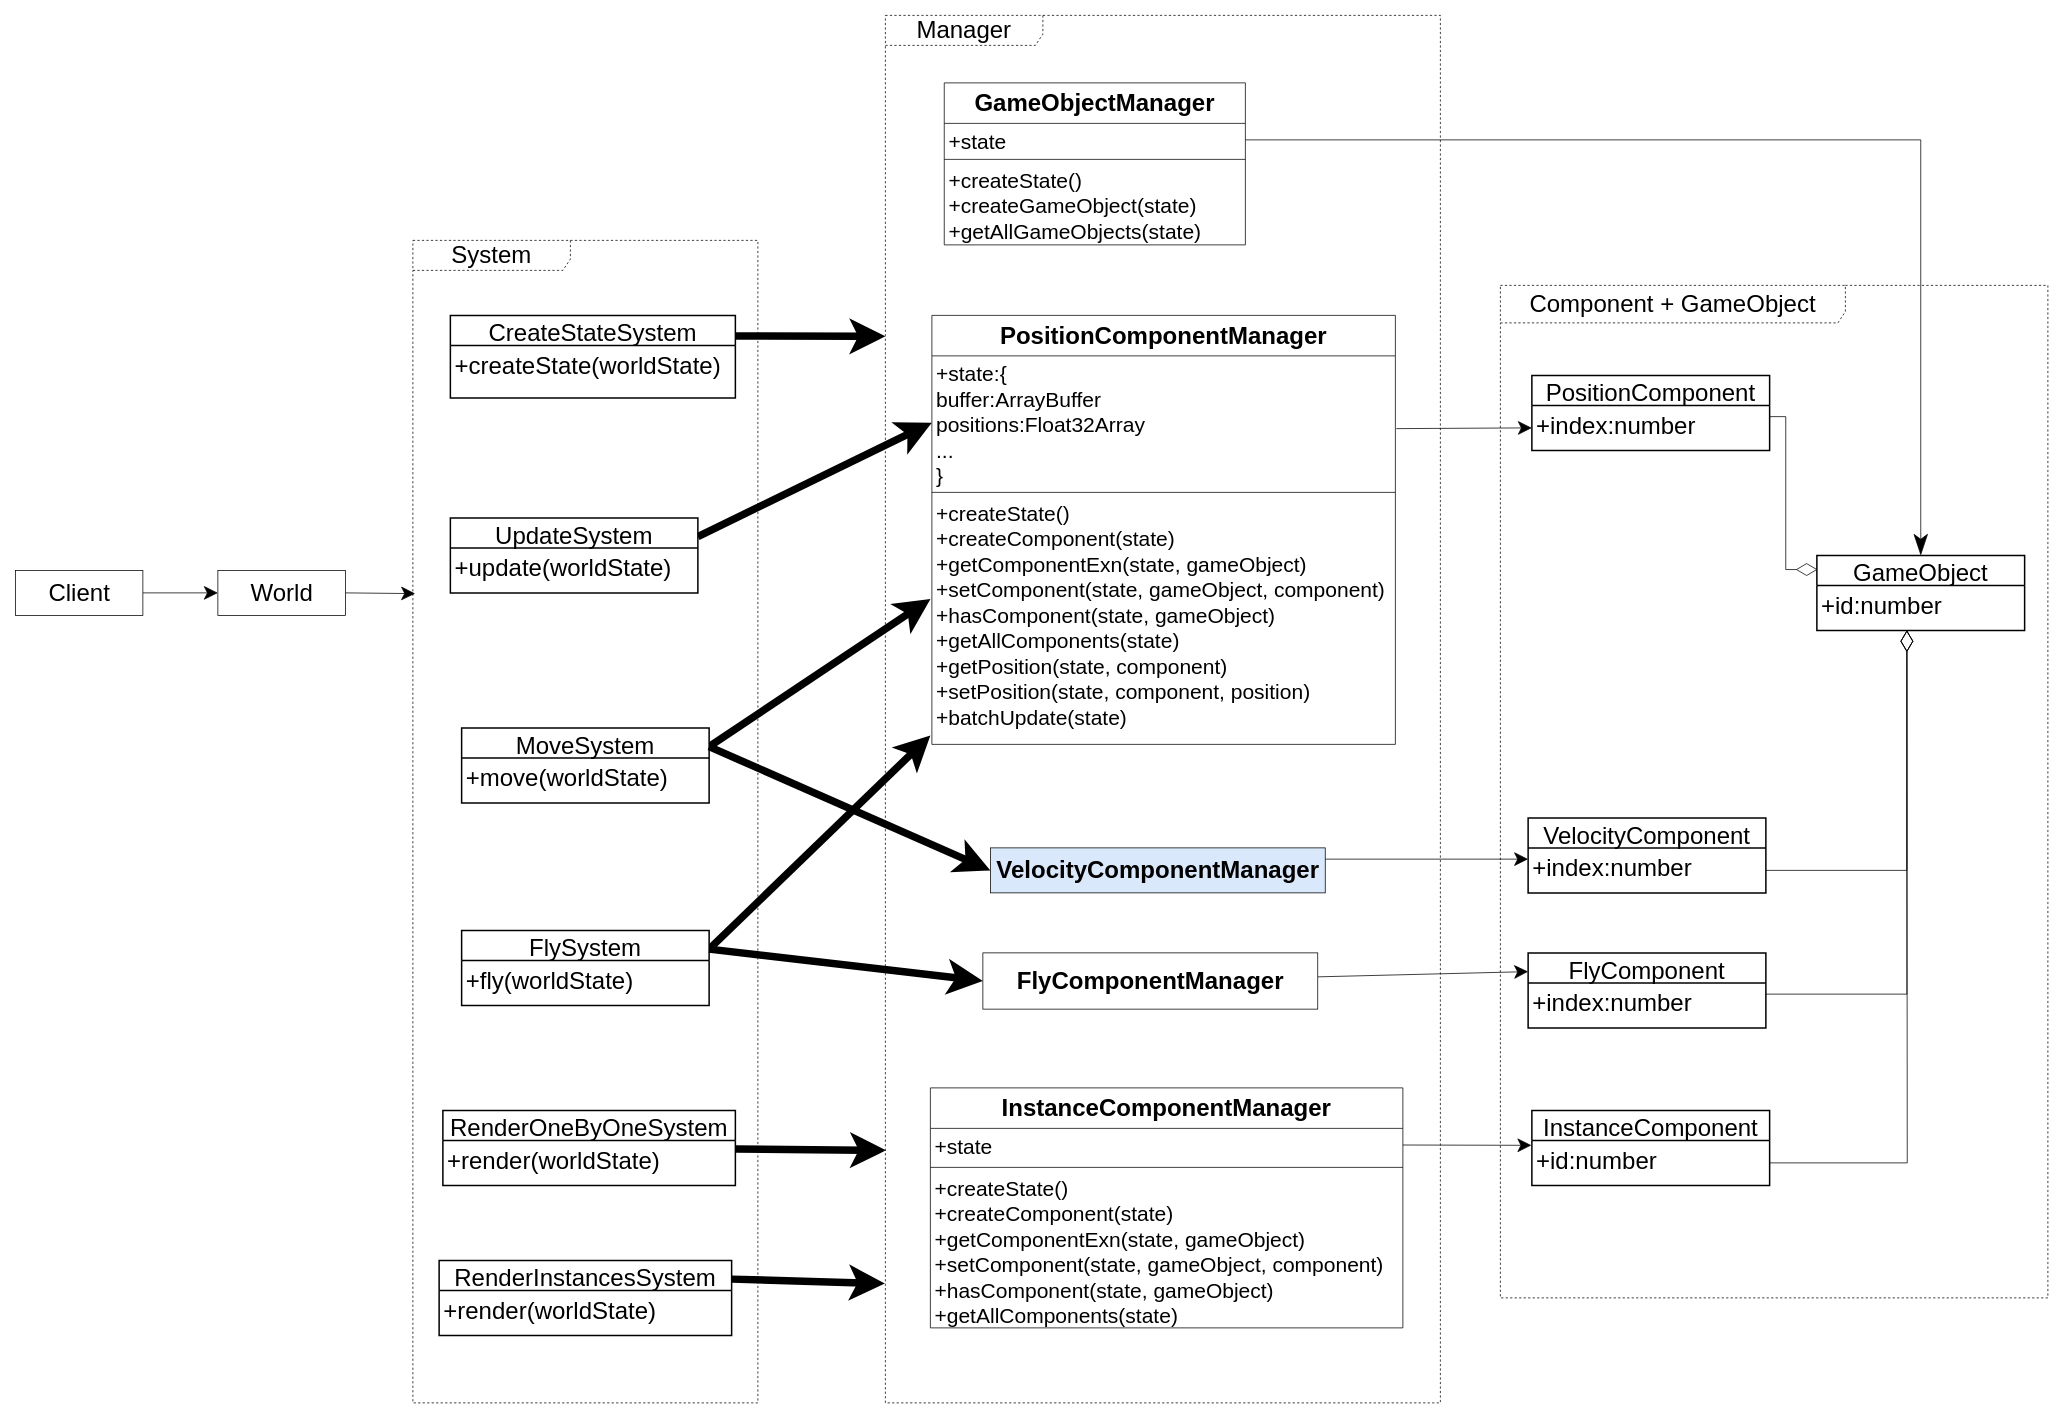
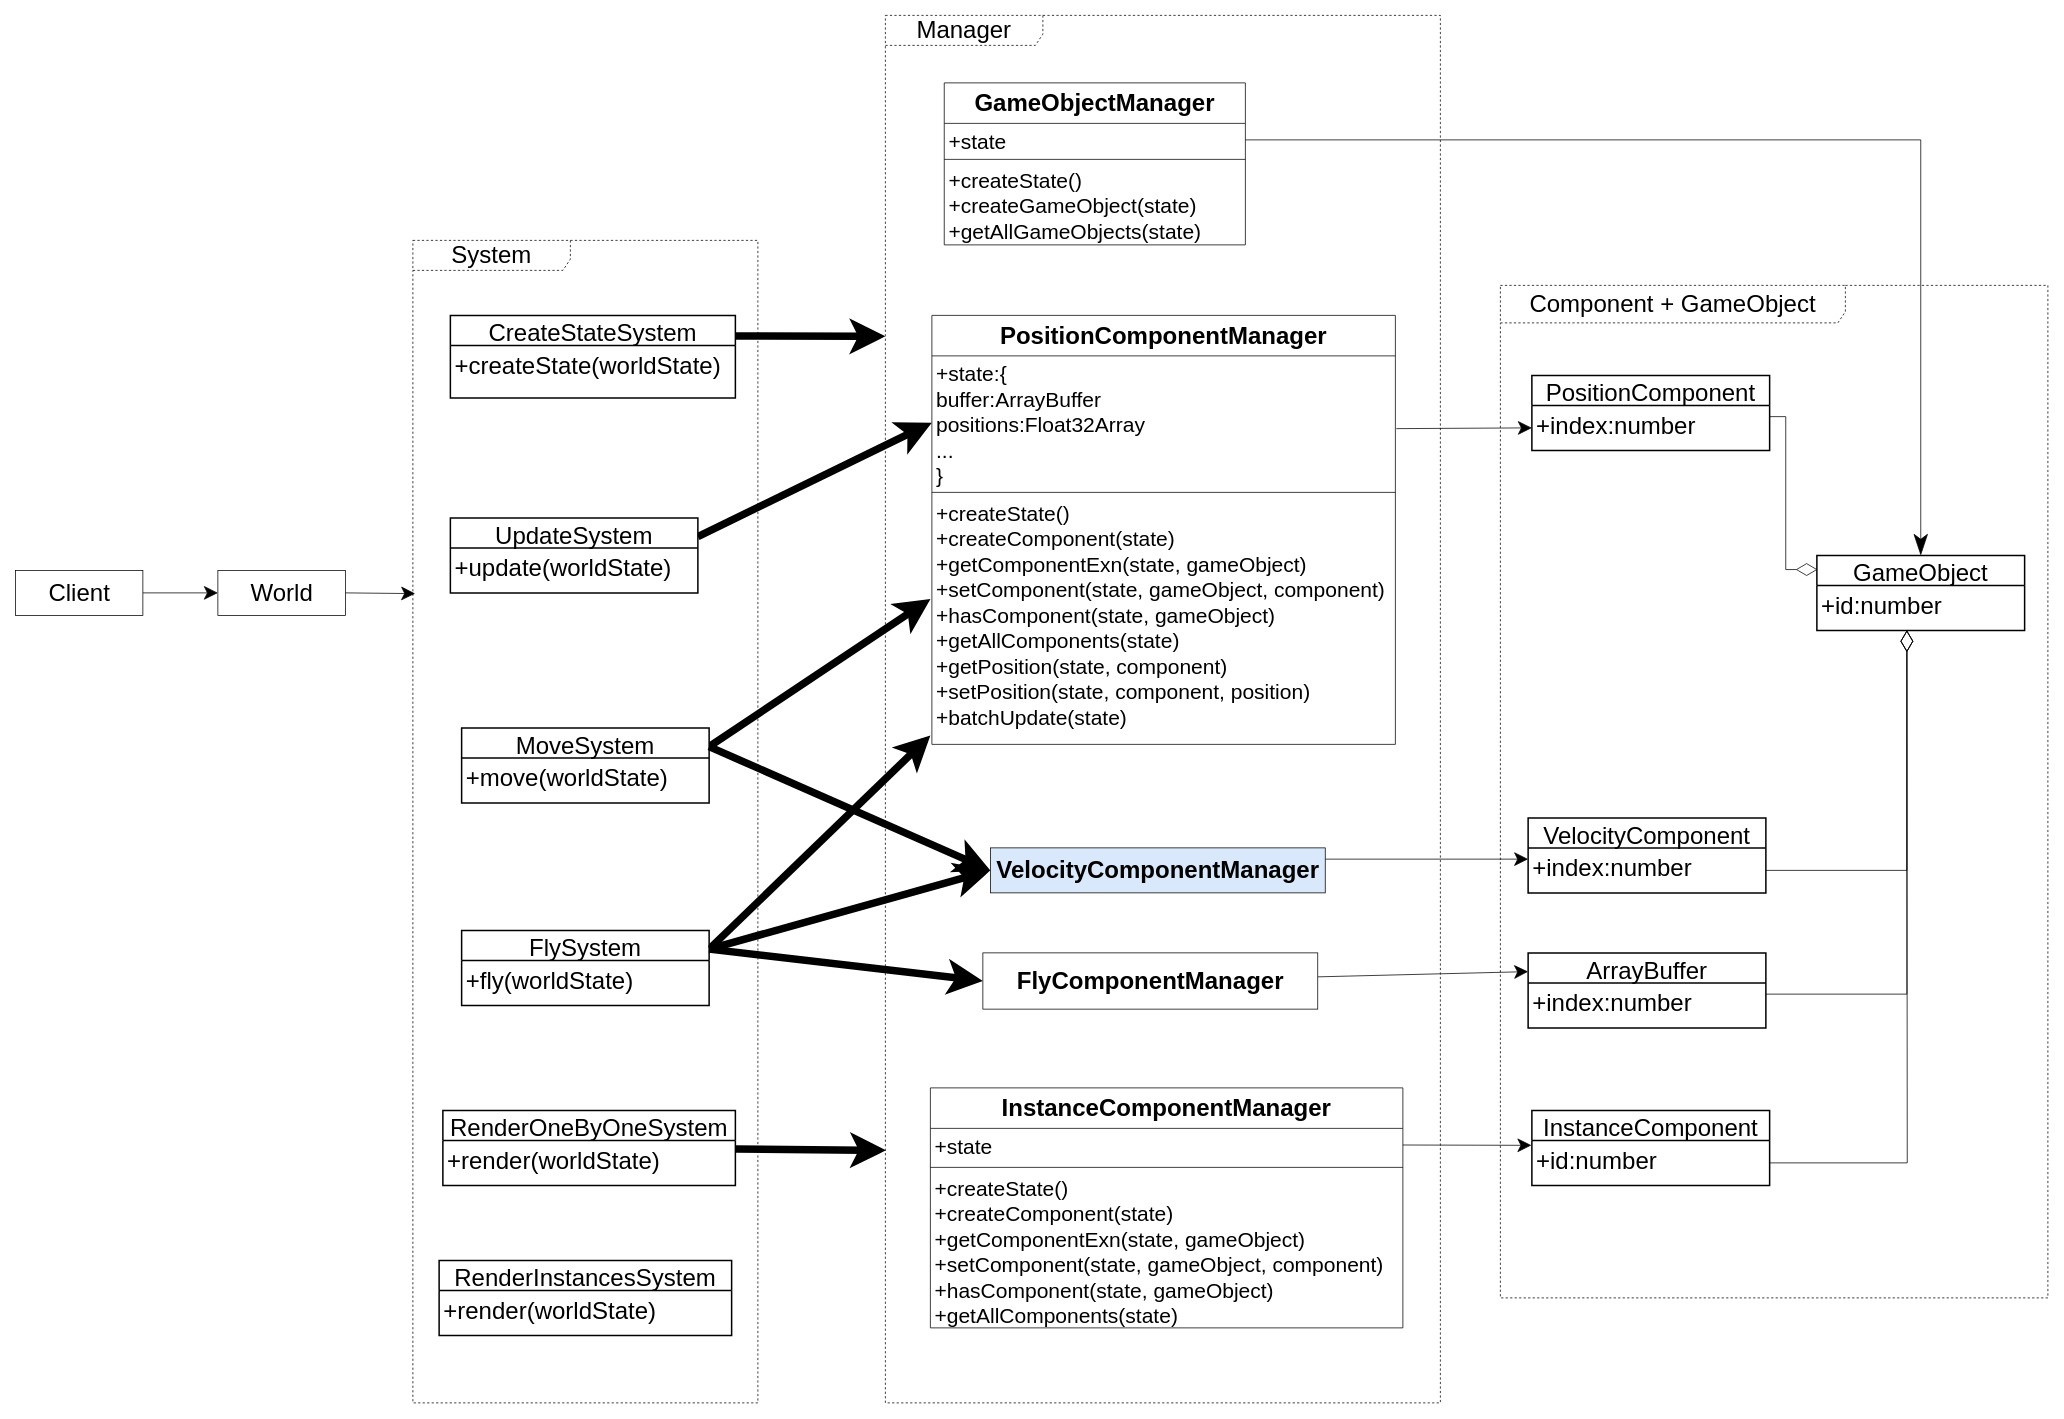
edge "FlySystem" -> "VelocityComponentManager": added
node "FlyComponent": label "FlyComponent" -> "ArrayBuffer"
edge "RenderInstancesSystem" -> "Manager": removed
